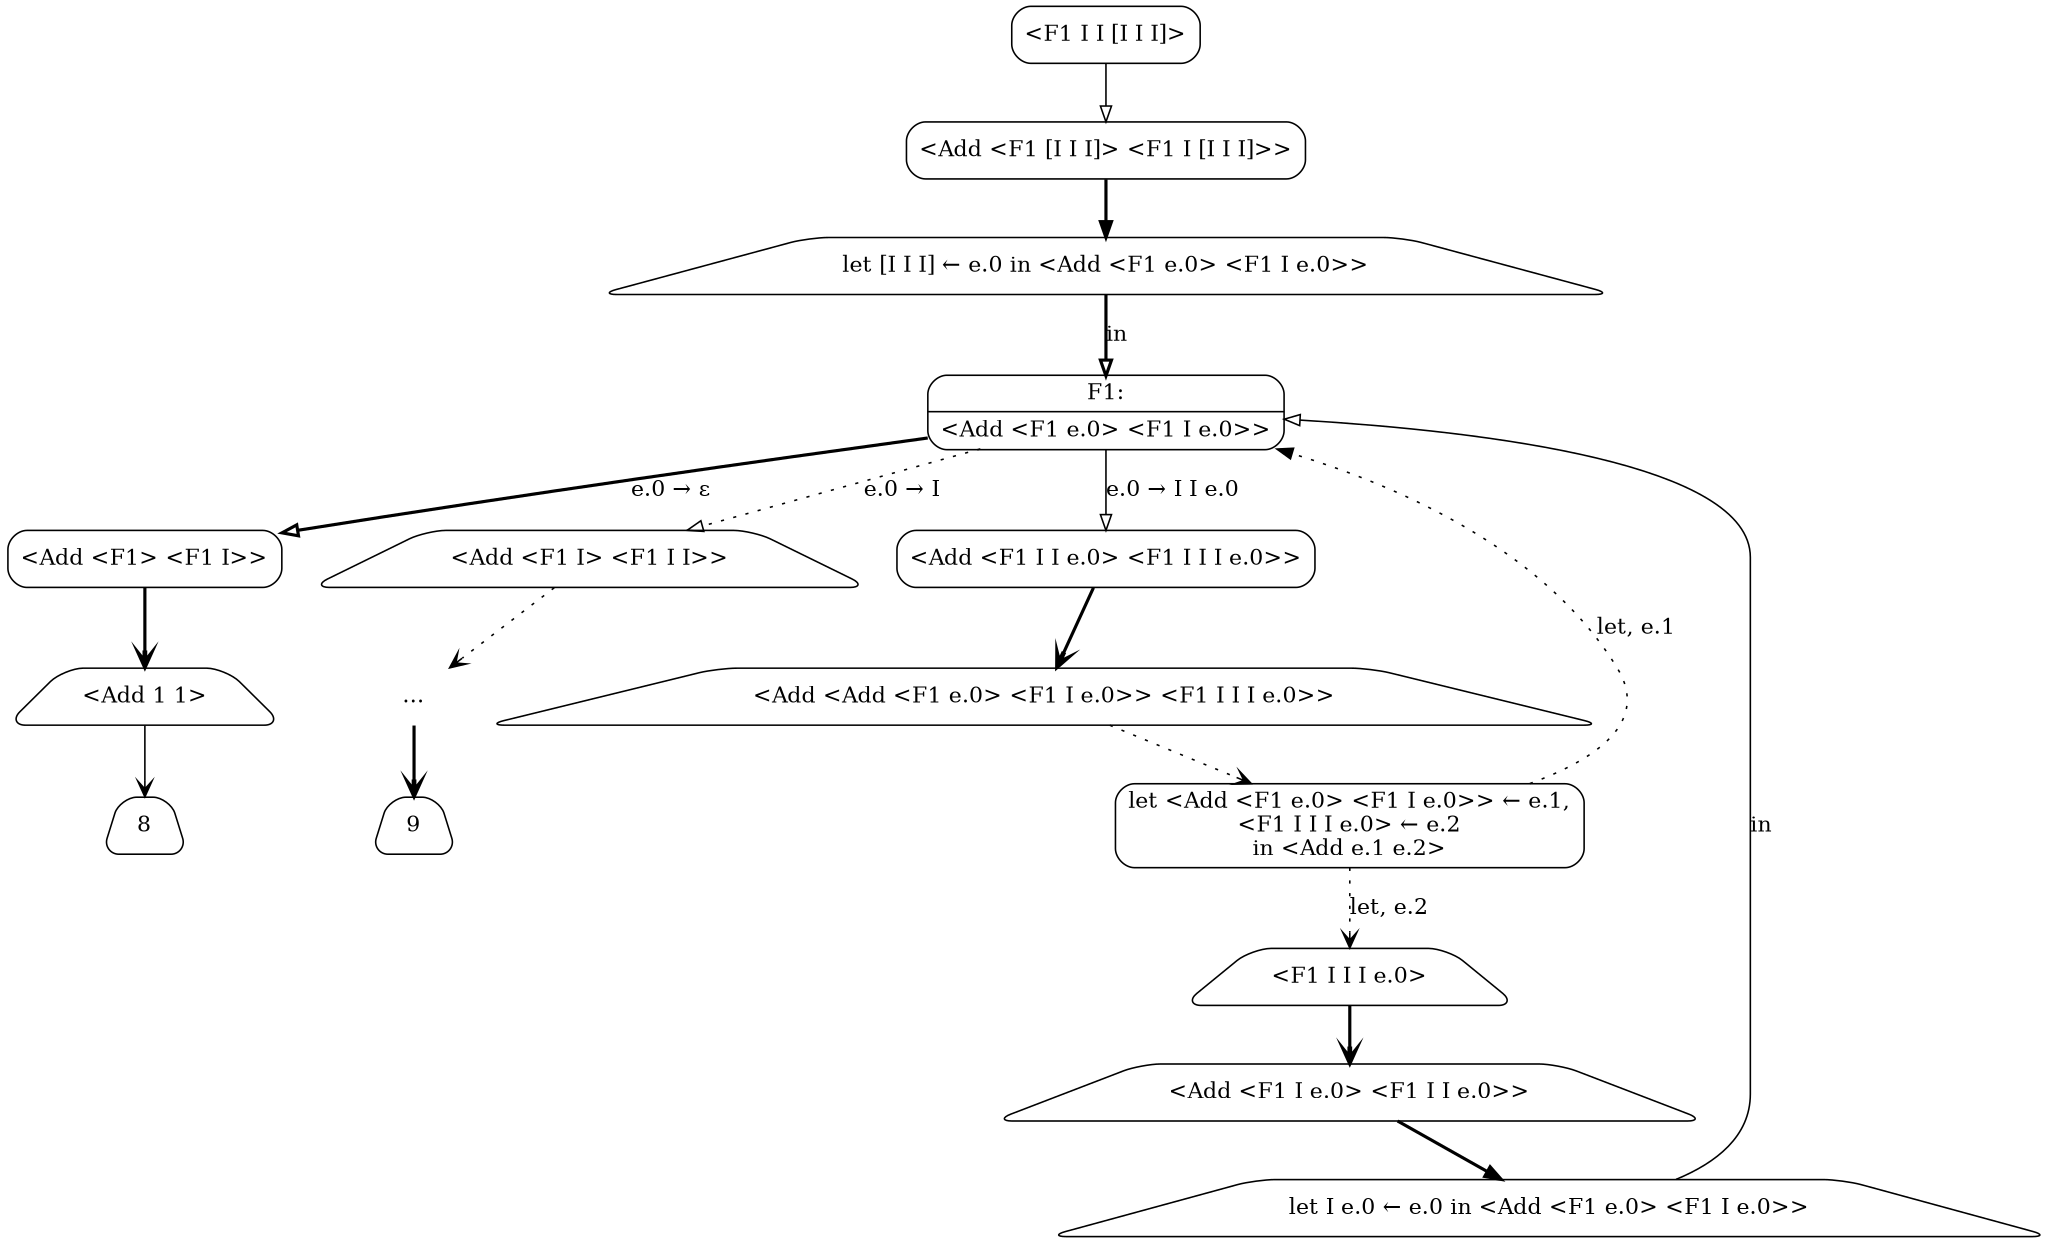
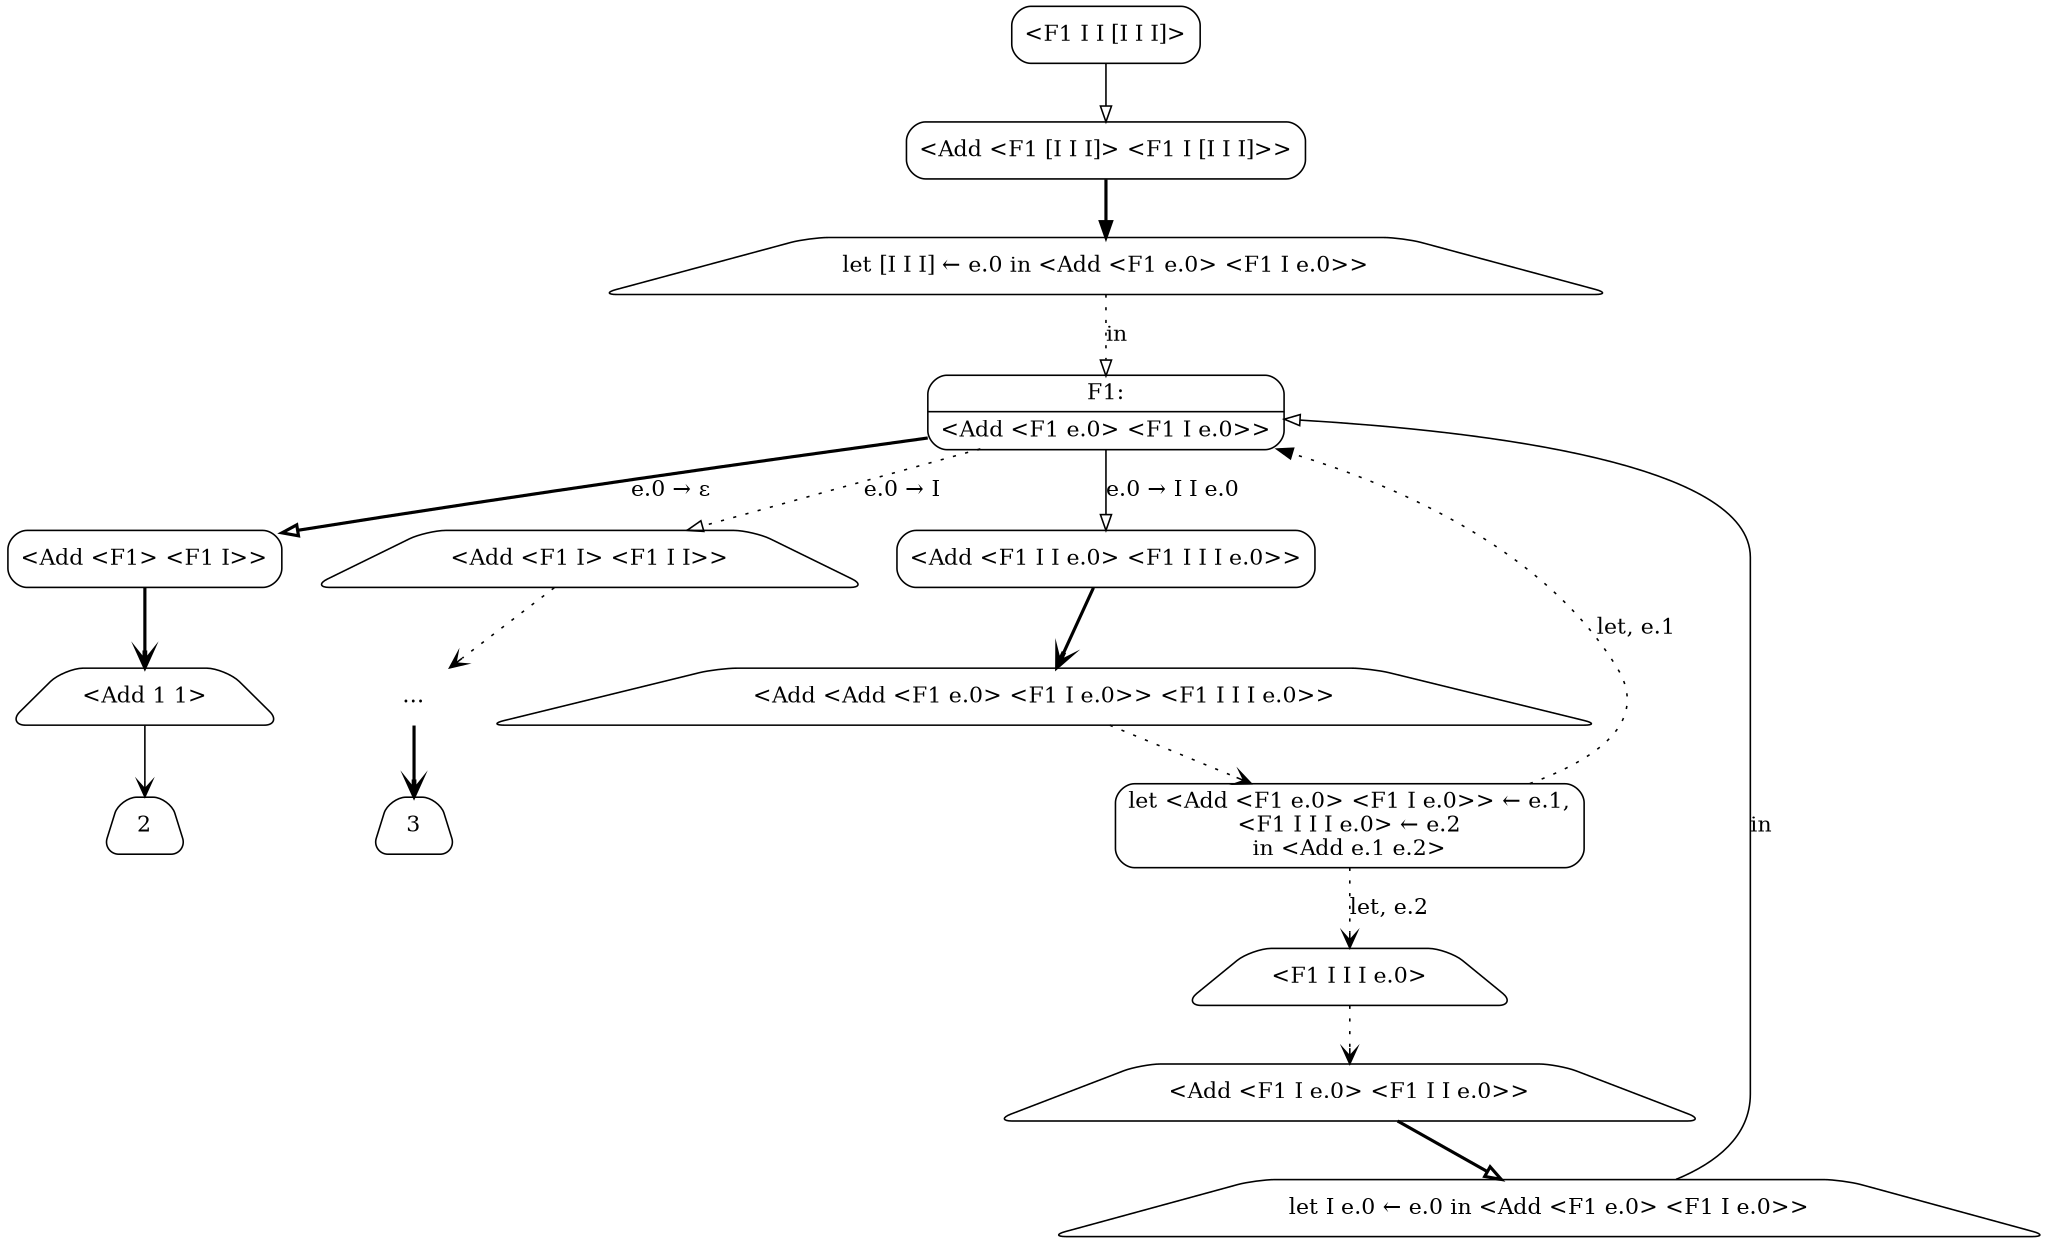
edge "let [I I I] ← e.0 in <Add <F1 e.0> <F1 I e.0>>" -> "F1:": style bold -> dotted
node "8": label "8" -> "2"
node "9": label "9" -> "3"
edge "<F1 I I I e.0>" -> "<Add <F1 I e.0> <F1 I I e.0>>": style bold -> dotted
edge "<Add <F1 I e.0> <F1 I I e.0>>" -> "let I e.0 ← e.0 in <Add <F1 e.0> <F1 I e.0>>": arrowhead normal -> onormal
